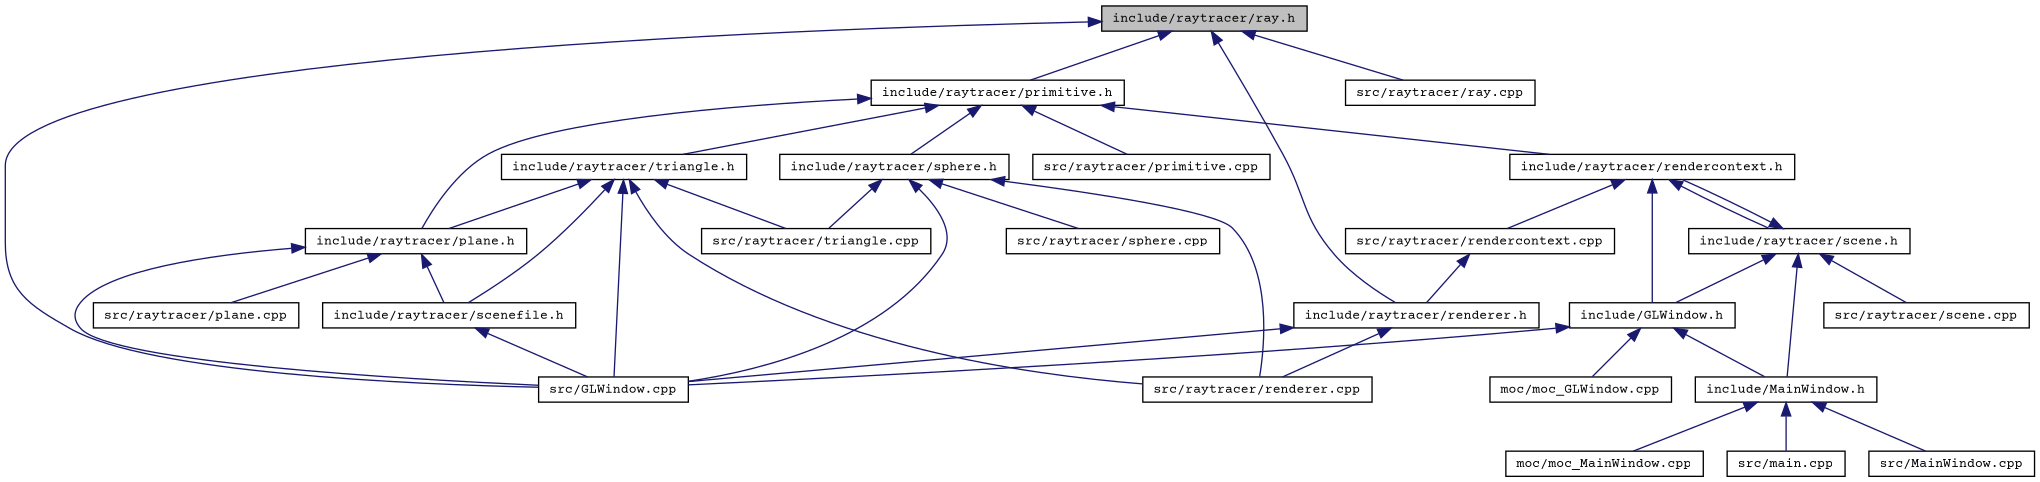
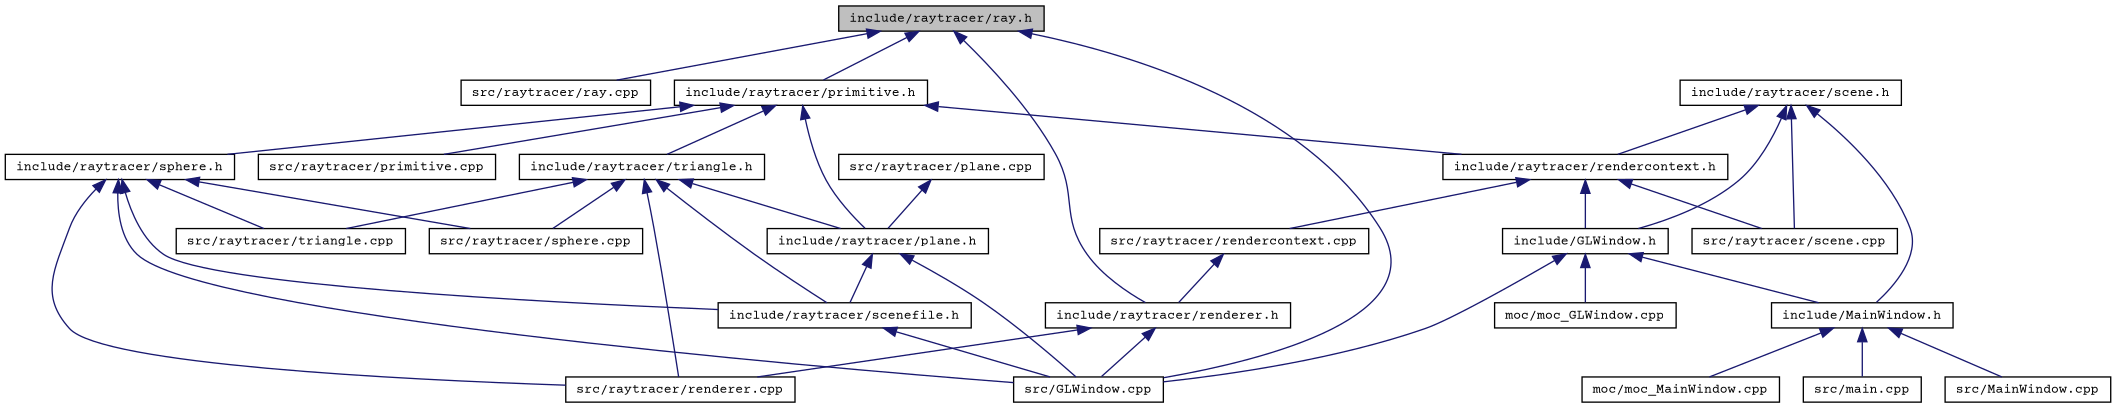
edge "include/raytracer/scene.h" -> "include/raytracer/rendercontext.h": now "src/raytracer/scene.cpp" -> "include/raytracer/rendercontext.h"
edge "src/raytracer/plane.cpp" -> "include/raytracer/plane.h": reversed
edge "src/GLWindow.cpp" -> "include/raytracer/triangle.h": now "src/raytracer/sphere.cpp" -> "include/raytracer/triangle.h"
edge "include/raytracer/scenefile.h" -> "include/raytracer/sphere.h": added
